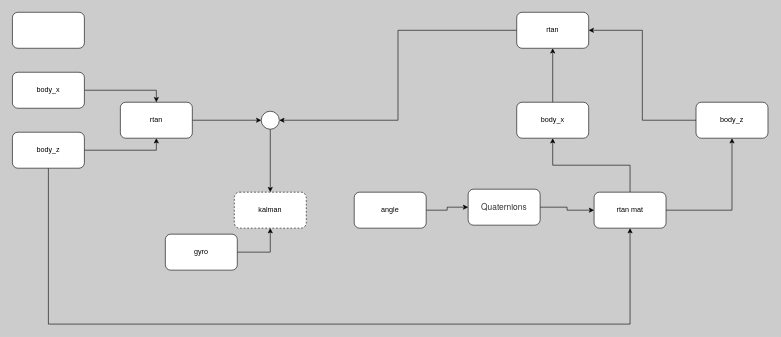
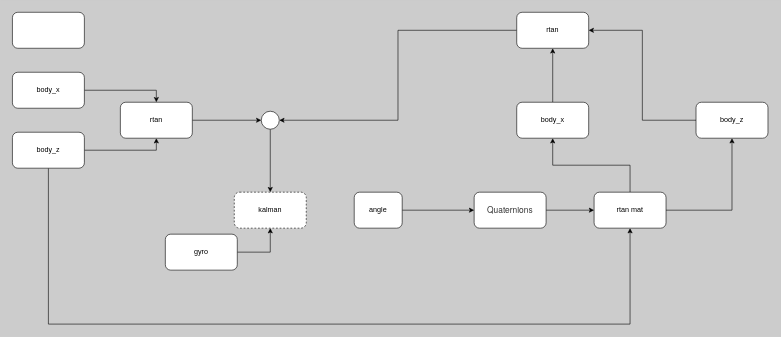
node "Quaternions": moved (504, 207) -> (510, 210)
node "angle": size 72x36 -> 48x36
